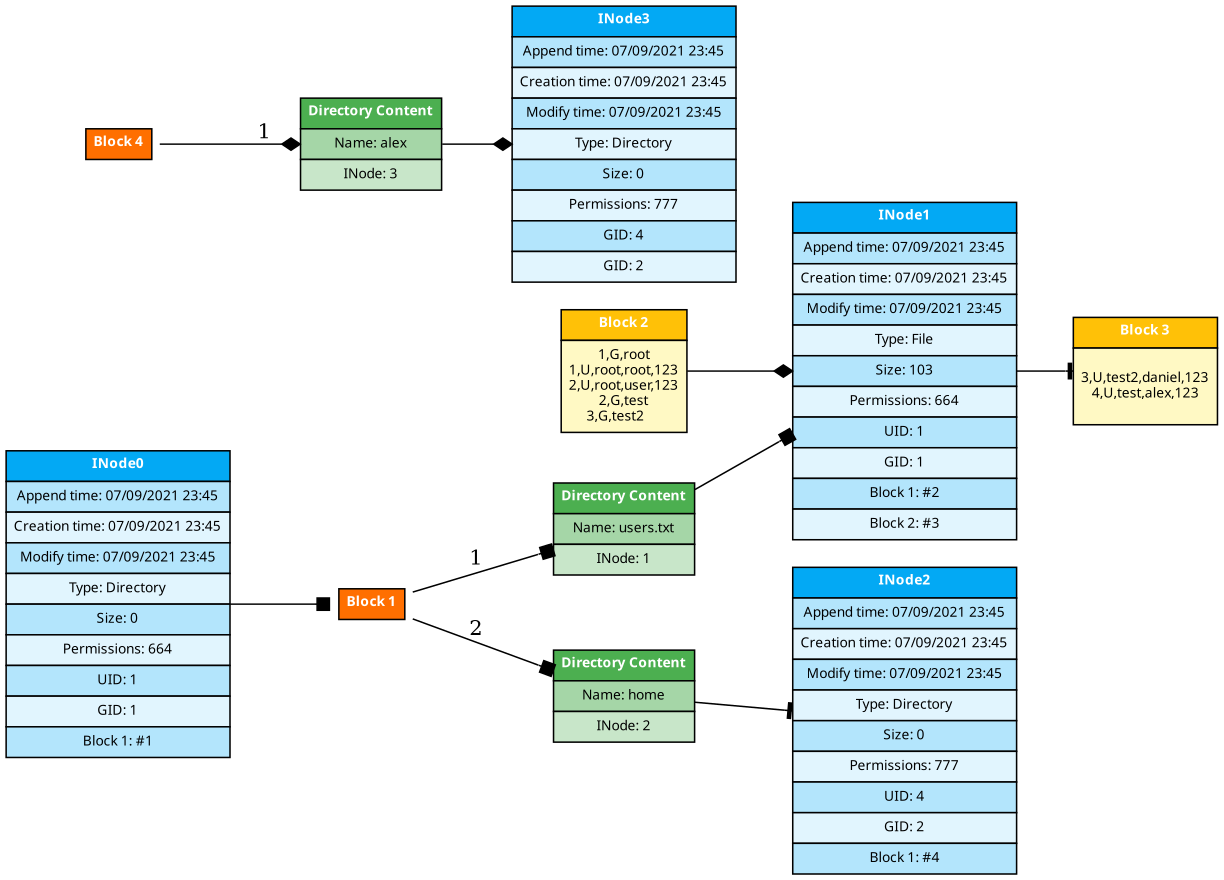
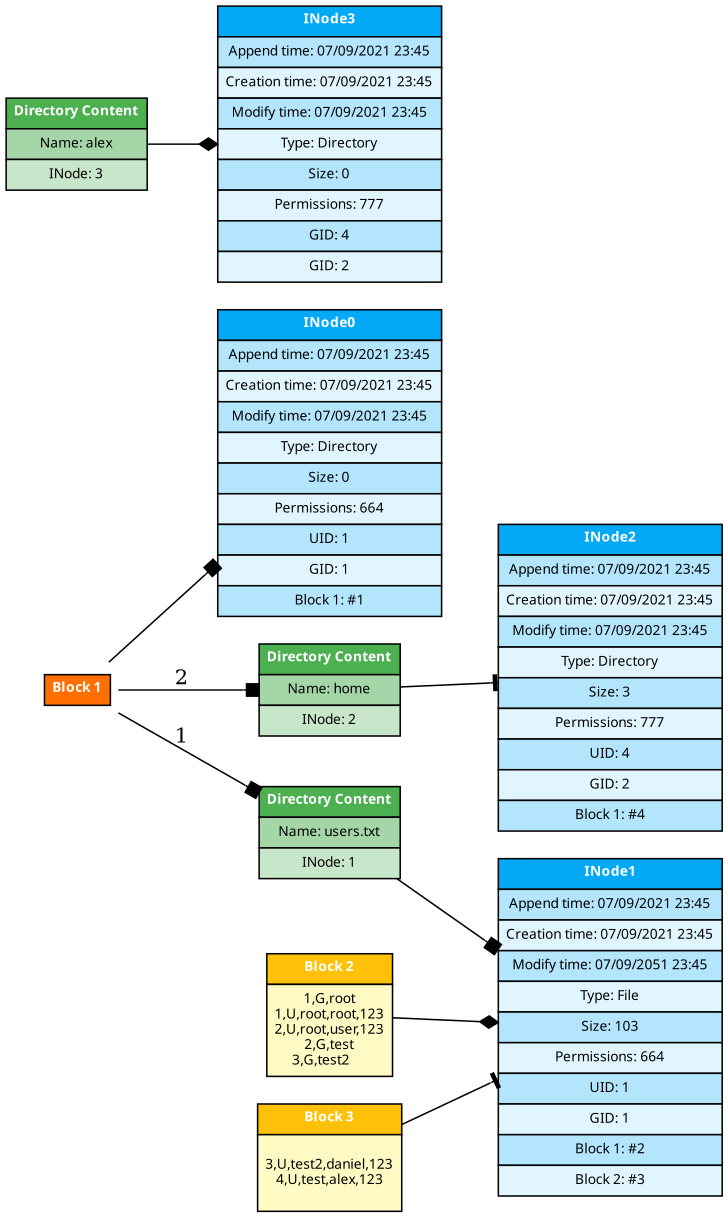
node "Block 4": removed
node "INode1": text "Modify time: 07/09/2021 23:45" -> "Modify time: 07/09/2051 23:45"
edge "INode1" -> "Block 3": reversed
edge "INode0" -> "Block 1": reversed
node "INode2": text "Size: 0" -> "Size: 3"
